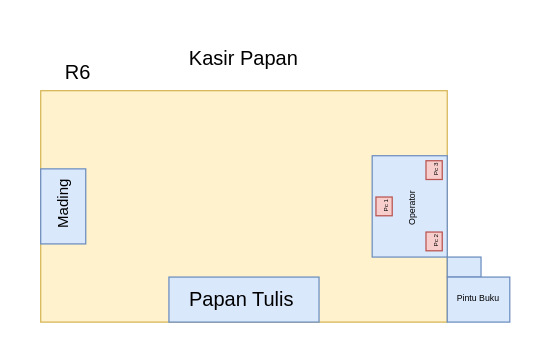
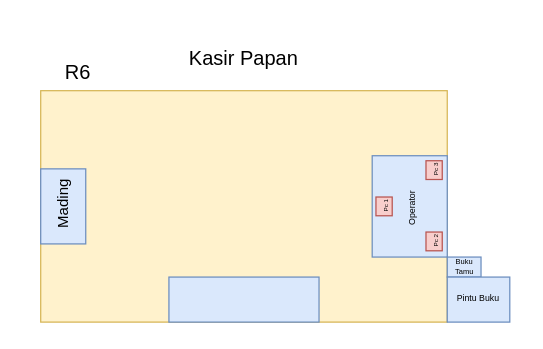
node "Buku Tamu": added
node "Papan Tulis": removed
